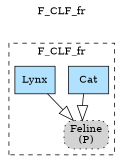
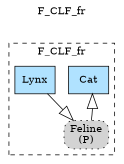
edge "Cat" -> "Feline": reversed
